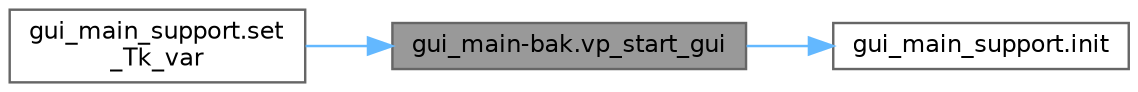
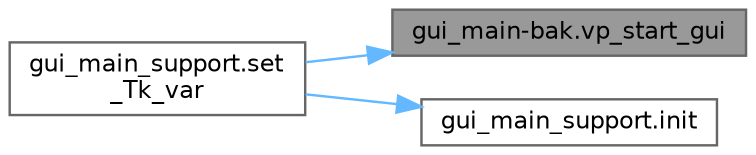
edge "gui_main-bak.vp_start_gui" -> "gui_main_support.init": now "gui_main_support.set _Tk_var" -> "gui_main_support.init"
